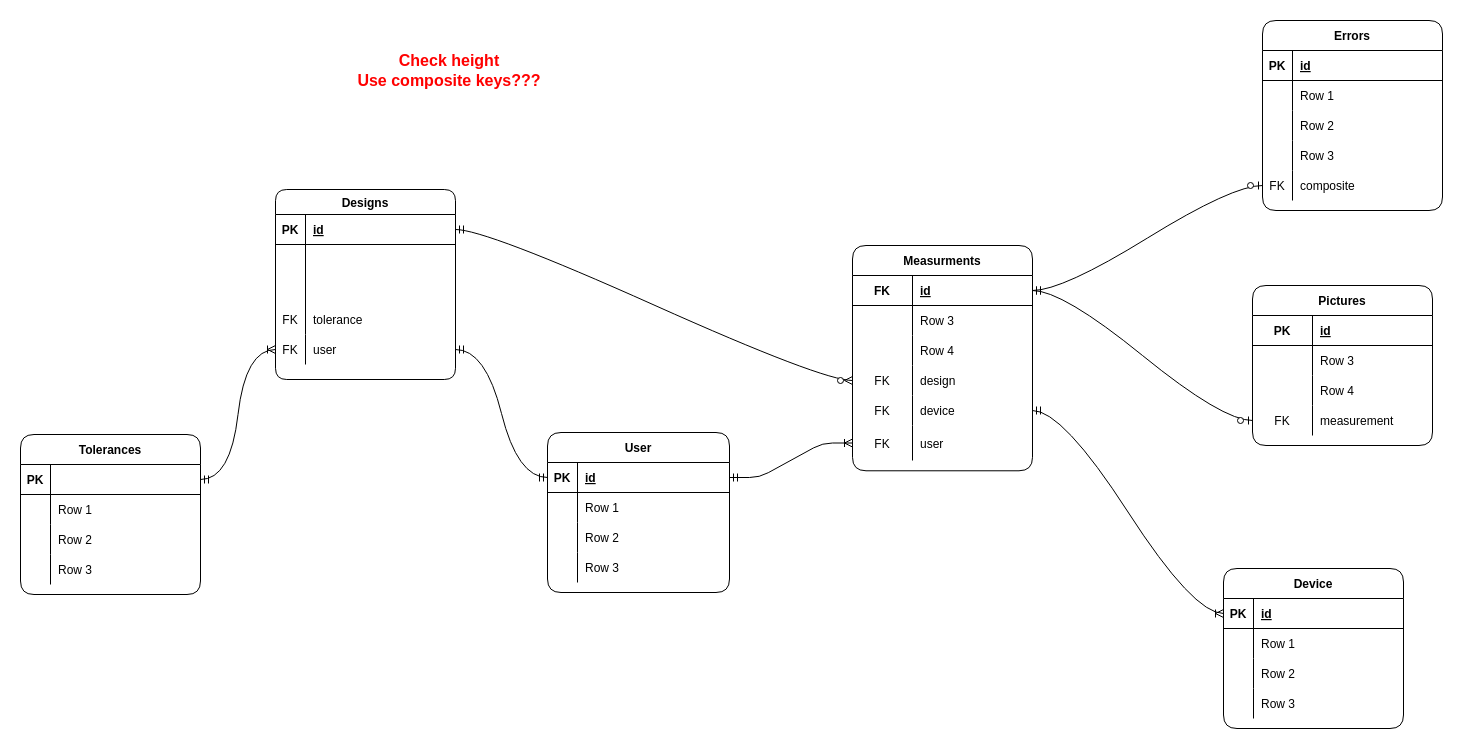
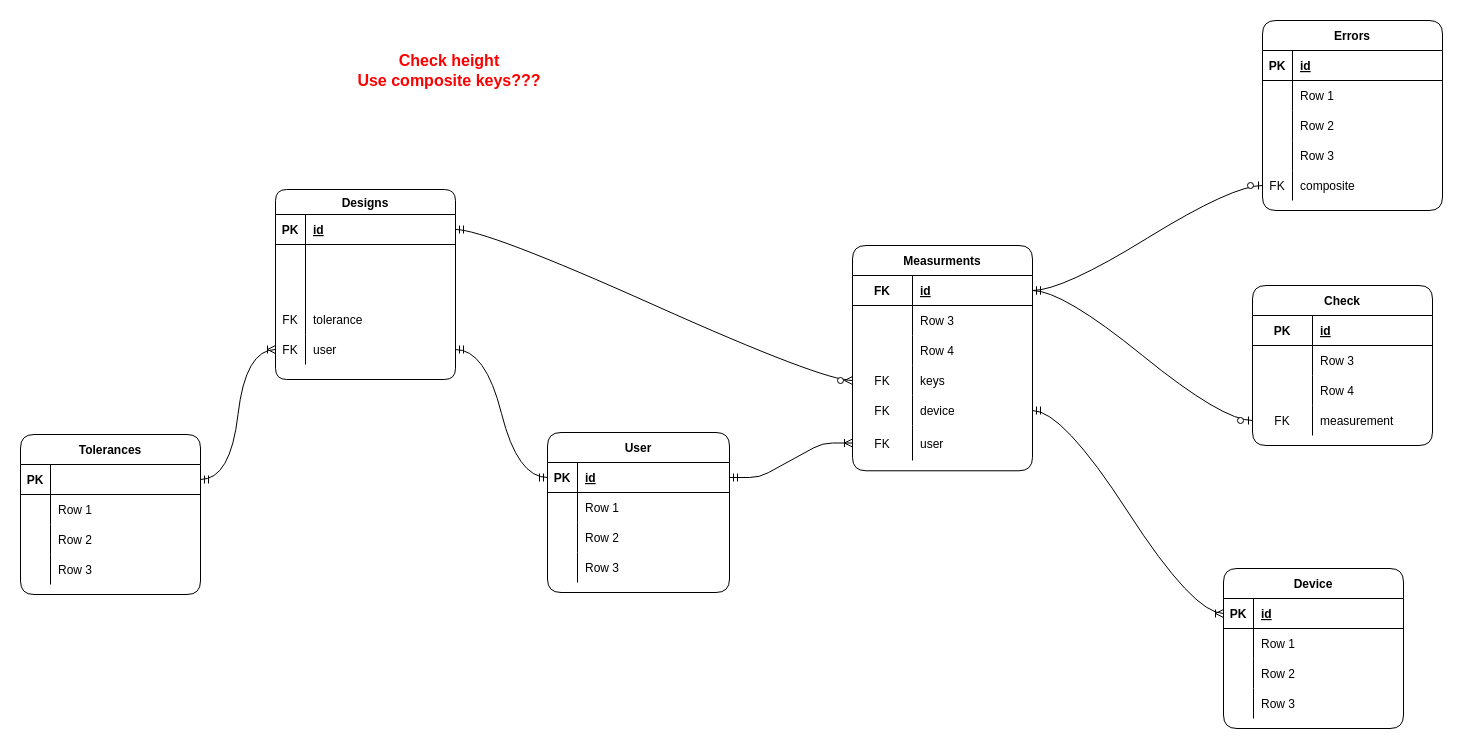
node "Pictures": label "Pictures" -> "Check"
node "design": label "design" -> "keys"
